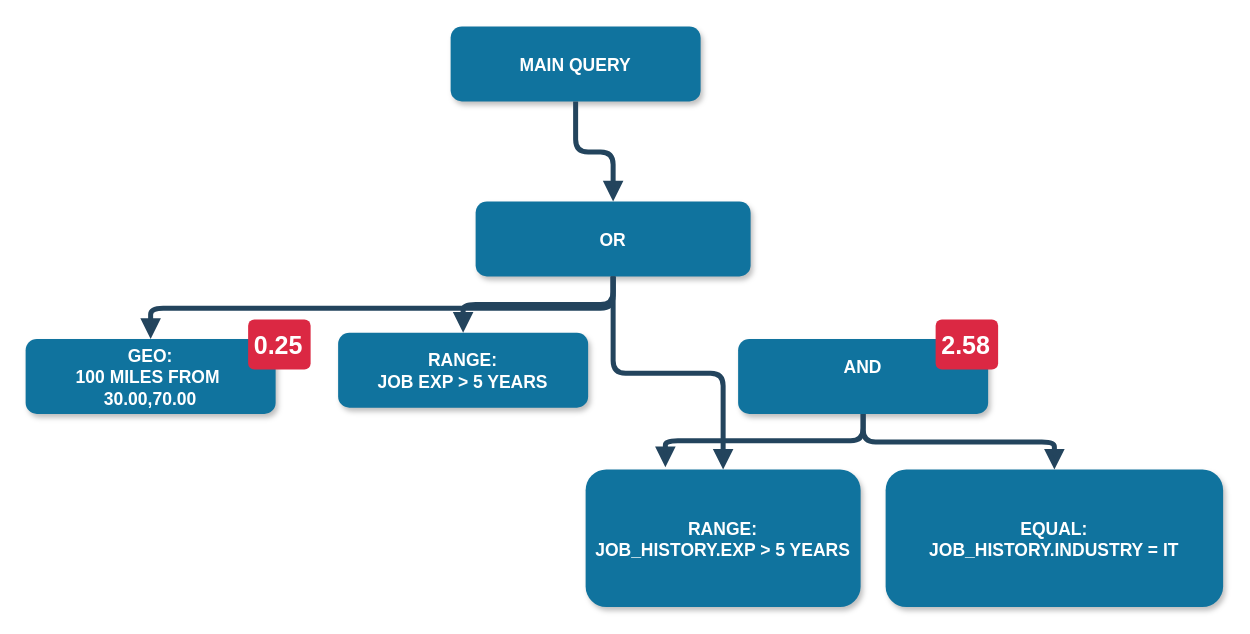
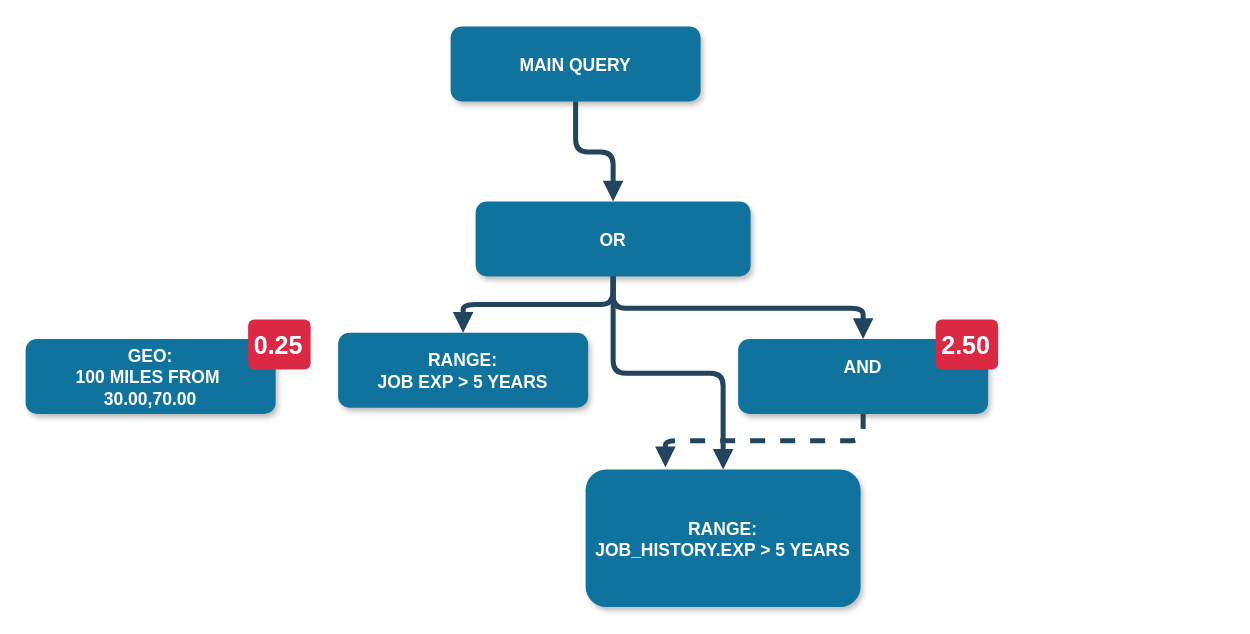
edge "OR" -> "GEO: 100 MILES FROM 30.00,70.00": now "OR" -> "AND"
node "2.58": label "2.58" -> "2.50"
edge "AND" -> "RANGE: JOB_HISTORY.EXP > 5 YEARS": style solid -> dashed
edge "AND" -> "EQUAL: JOB_HISTORY.INDUSTRY = IT": removed
node "EQUAL: JOB_HISTORY.INDUSTRY = IT": removed
